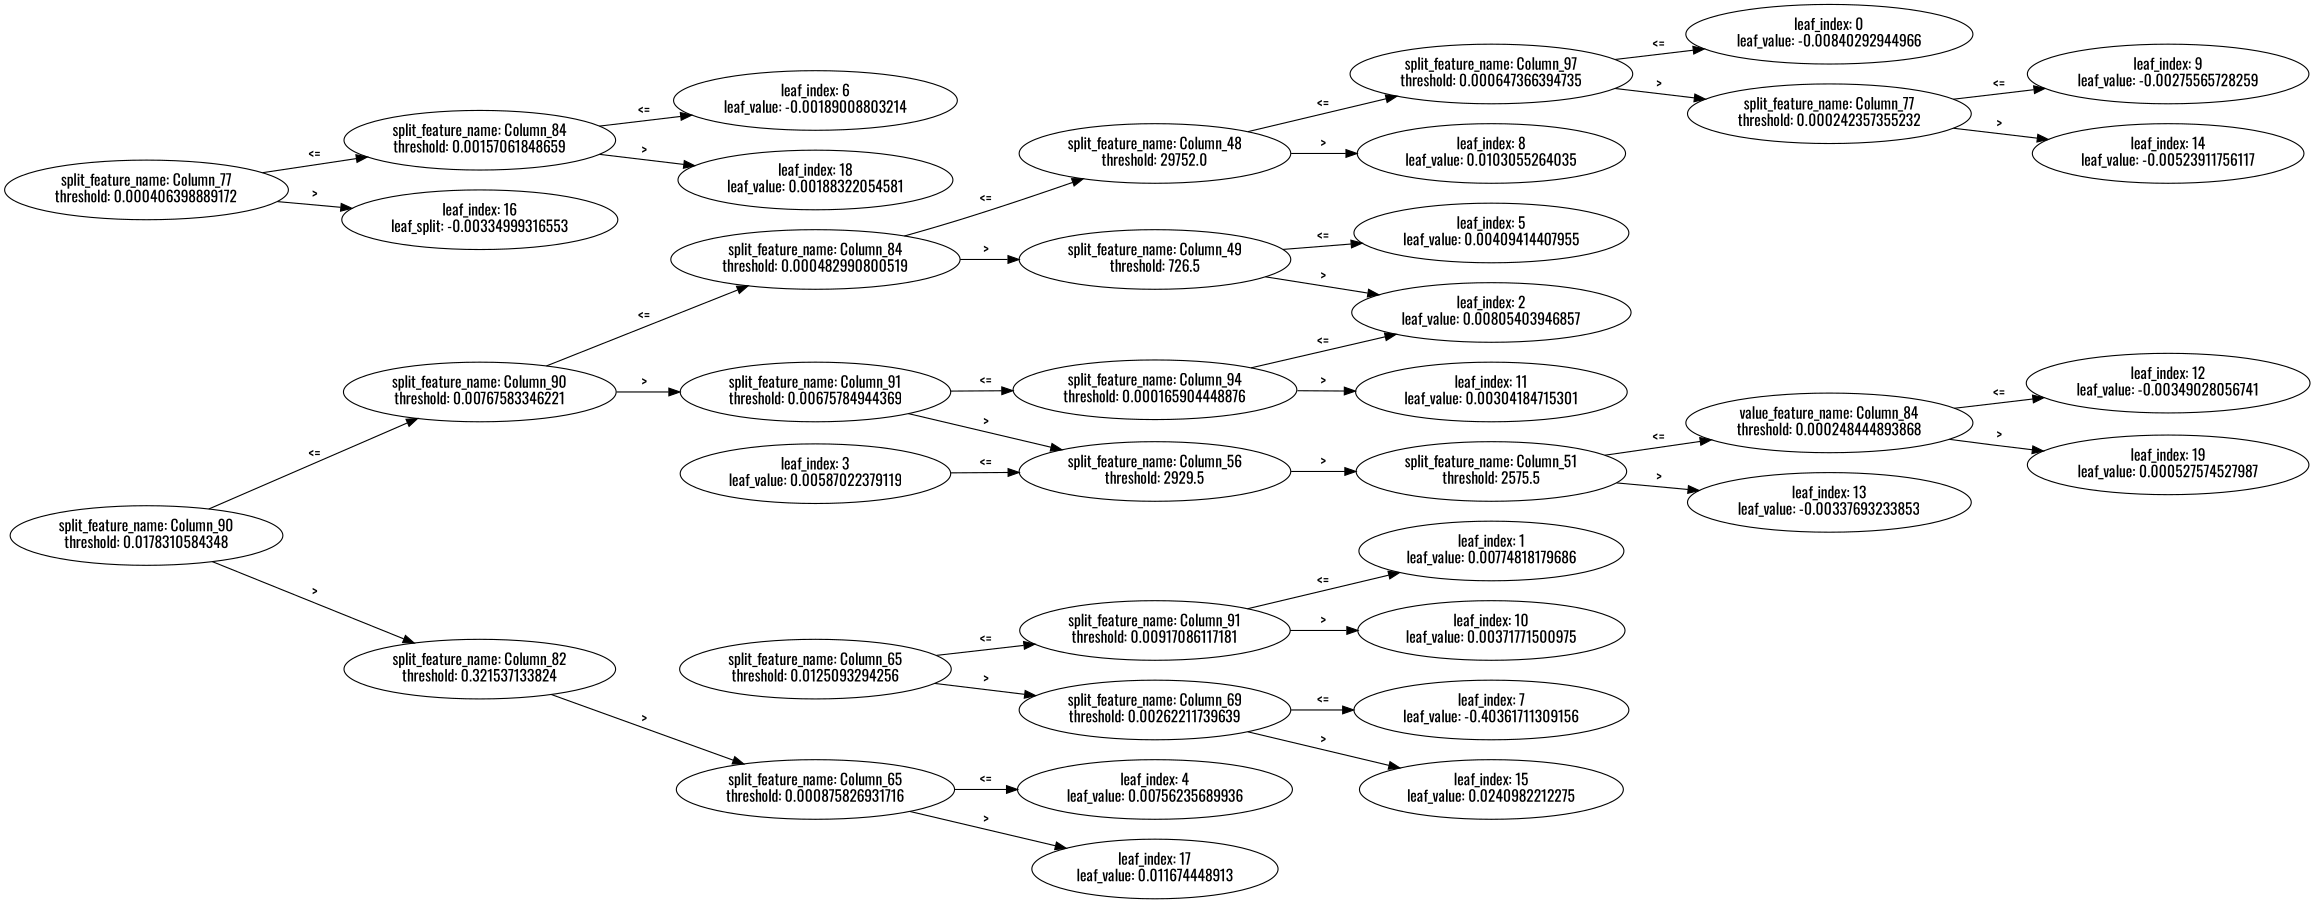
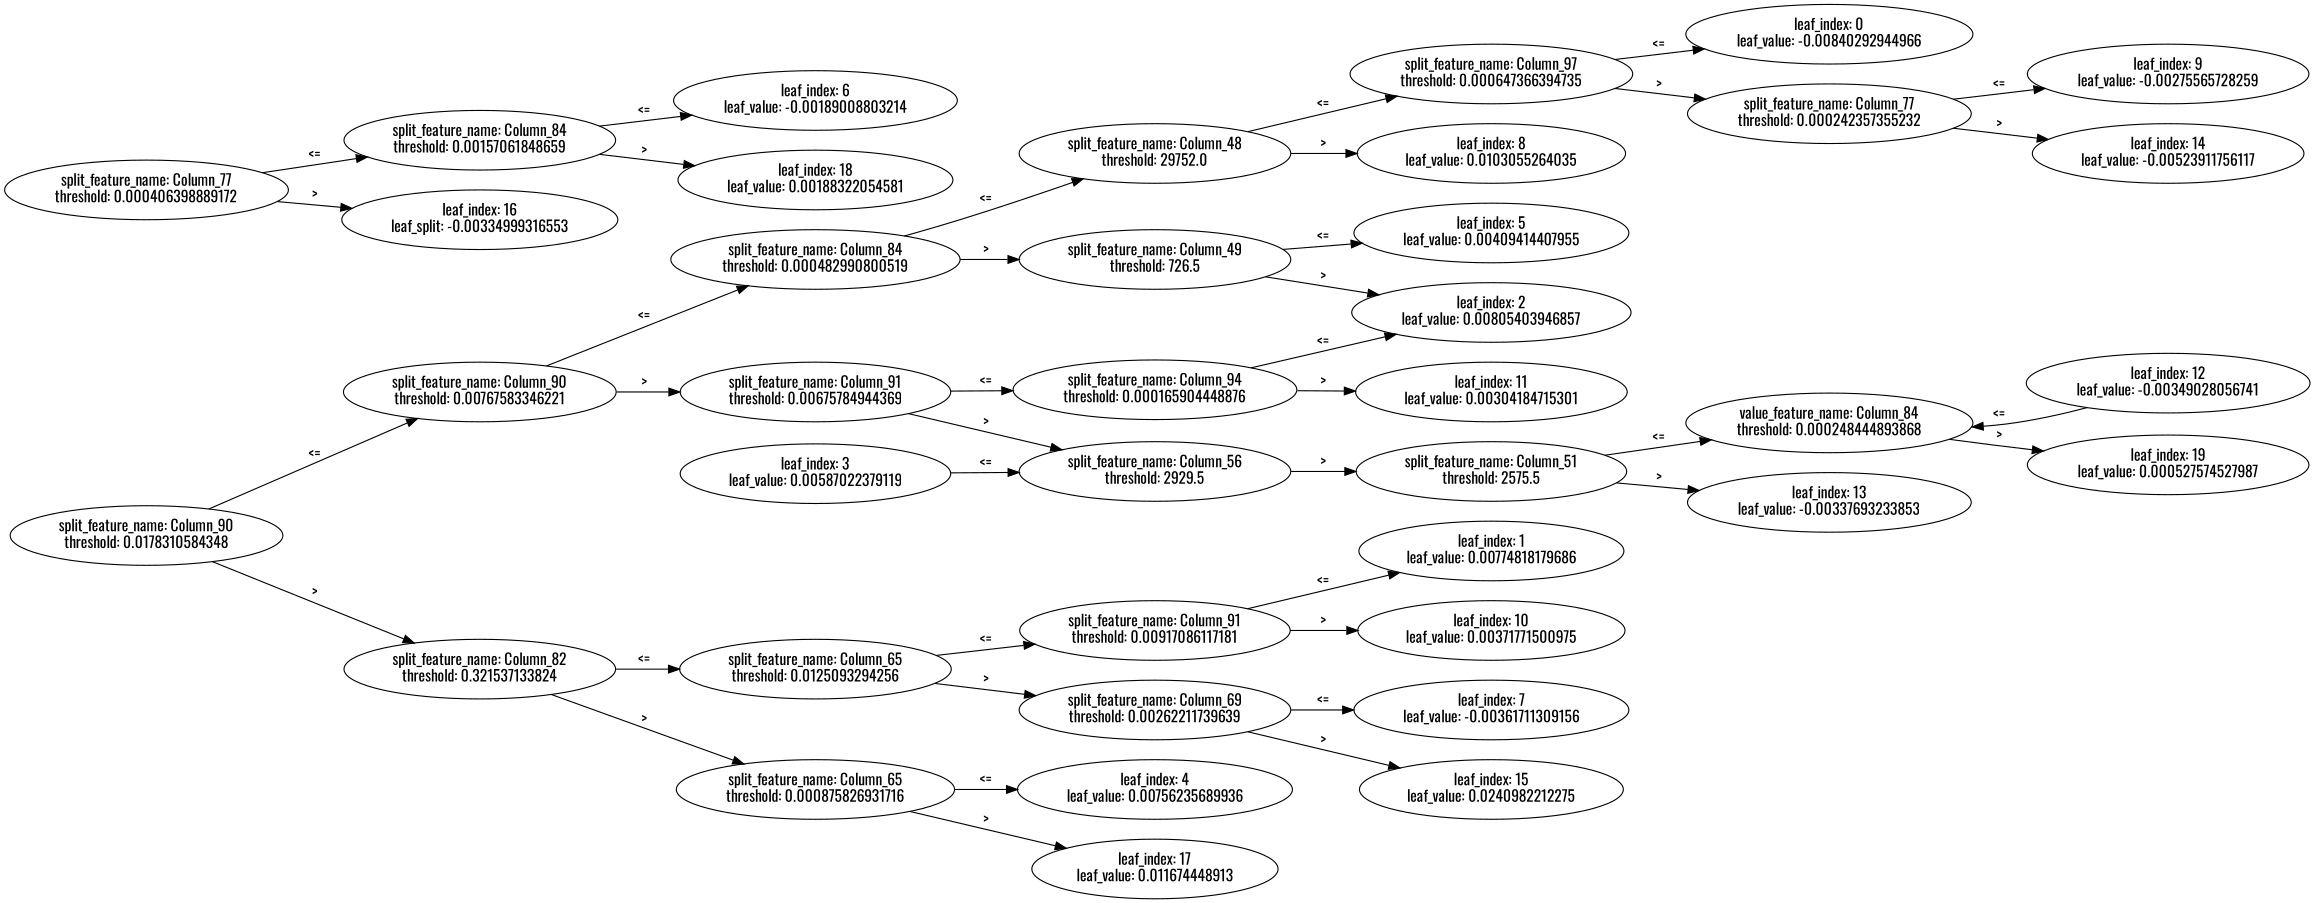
edge "value_feature_name: Column_84 threshold: 0.000248444893868" -> "leaf_index: 12 leaf_value: -0.00349028056741": reversed
edge "split_feature_name: Column_82 threshold: 0.321537133824" -> "split_feature_name: Column_65 threshold: 0.0125093294256": added, label "<="
node "leaf_index: 7 leaf_value: -0.40361711309156": label "leaf_index: 7 leaf_value: -0.40361711309156" -> "leaf_index: 7 leaf_value: -0.00361711309156"
